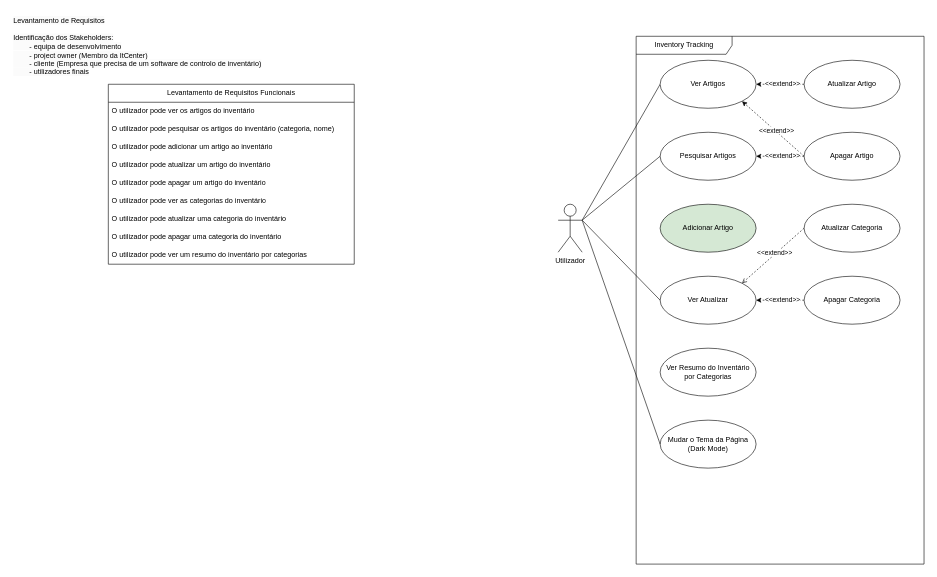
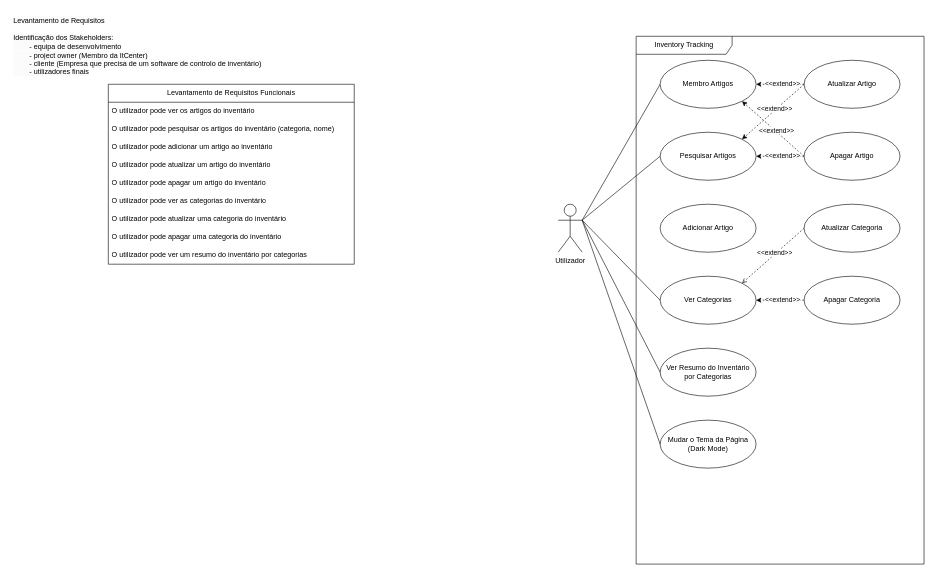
node "Ver Artigos": label "Ver Artigos" -> "Membro Artigos"
edge "Atualizar Artigo" -> "Pesquisar Artigos": added, label "<<extend>>"
node "Adicionar Artigo": fillcolor #d5e8d4 -> #ffffff
edge "Utilizador" -- "Ver Resumo do Inventário por Categorias": added
node "Ver Atualizar": label "Ver Atualizar" -> "Ver Categorias"
